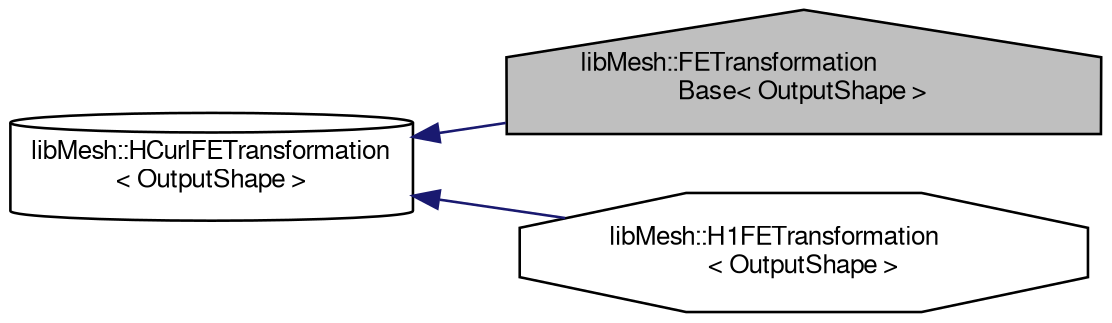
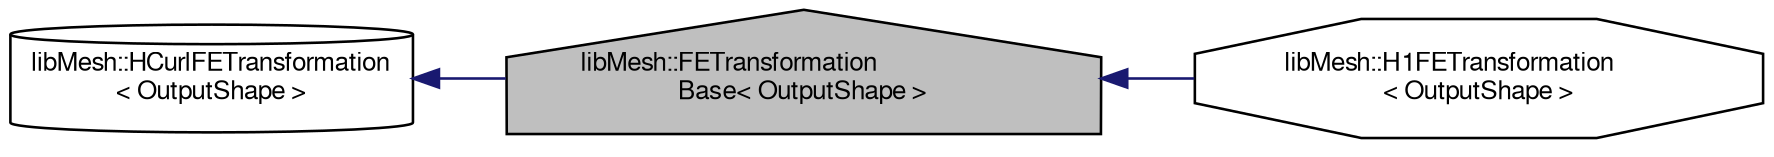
edge "libMesh::H1FETransformation < OutputShape >" -> "libMesh::HCurlFETransformation < OutputShape >": now "libMesh::H1FETransformation < OutputShape >" -> "libMesh::FETransformation Base< OutputShape >"
